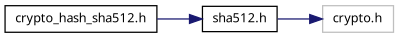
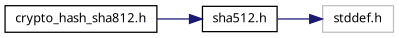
node "crypto_hash_sha512.h": label "crypto_hash_sha512.h" -> "crypto_hash_sha812.h"
node "crypto.h": label "crypto.h" -> "stddef.h"
